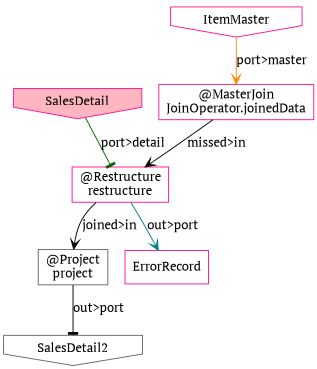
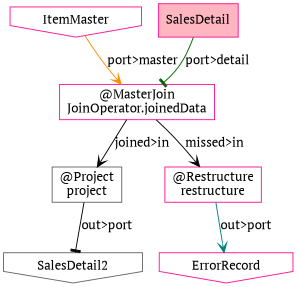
node "SalesDetail": shape invhouse -> box
edge "SalesDetail" -> "@Restructure restructure": now "SalesDetail" -> "@MasterJoin JoinOperator.joinedData"
edge "@Restructure restructure" -> "@Project project": now "@MasterJoin JoinOperator.joinedData" -> "@Project project"
node "ErrorRecord": shape box -> invhouse
